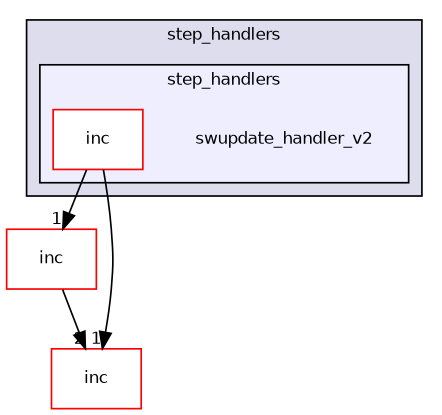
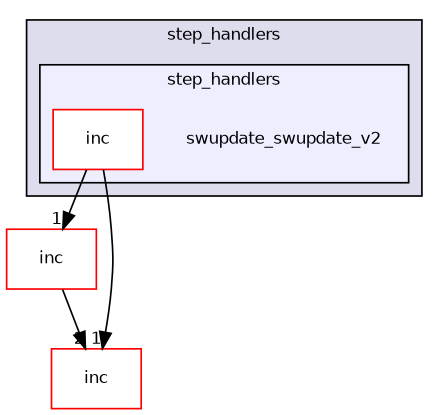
node "swupdate_handler_v2": label "swupdate_handler_v2" -> "swupdate_swupdate_v2"
